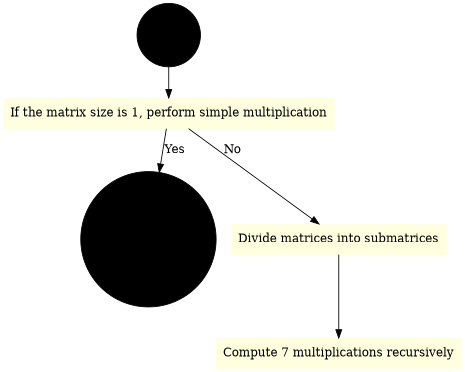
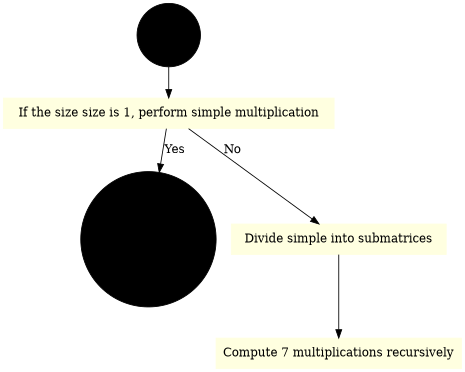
node "If the matrix size is 1, perform simple multiplication": label "If the matrix size is 1, perform simple multiplication" -> "If the size size is 1, perform simple multiplication"
node "Divide matrices into submatrices": label "Divide matrices into submatrices" -> "Divide simple into submatrices"
